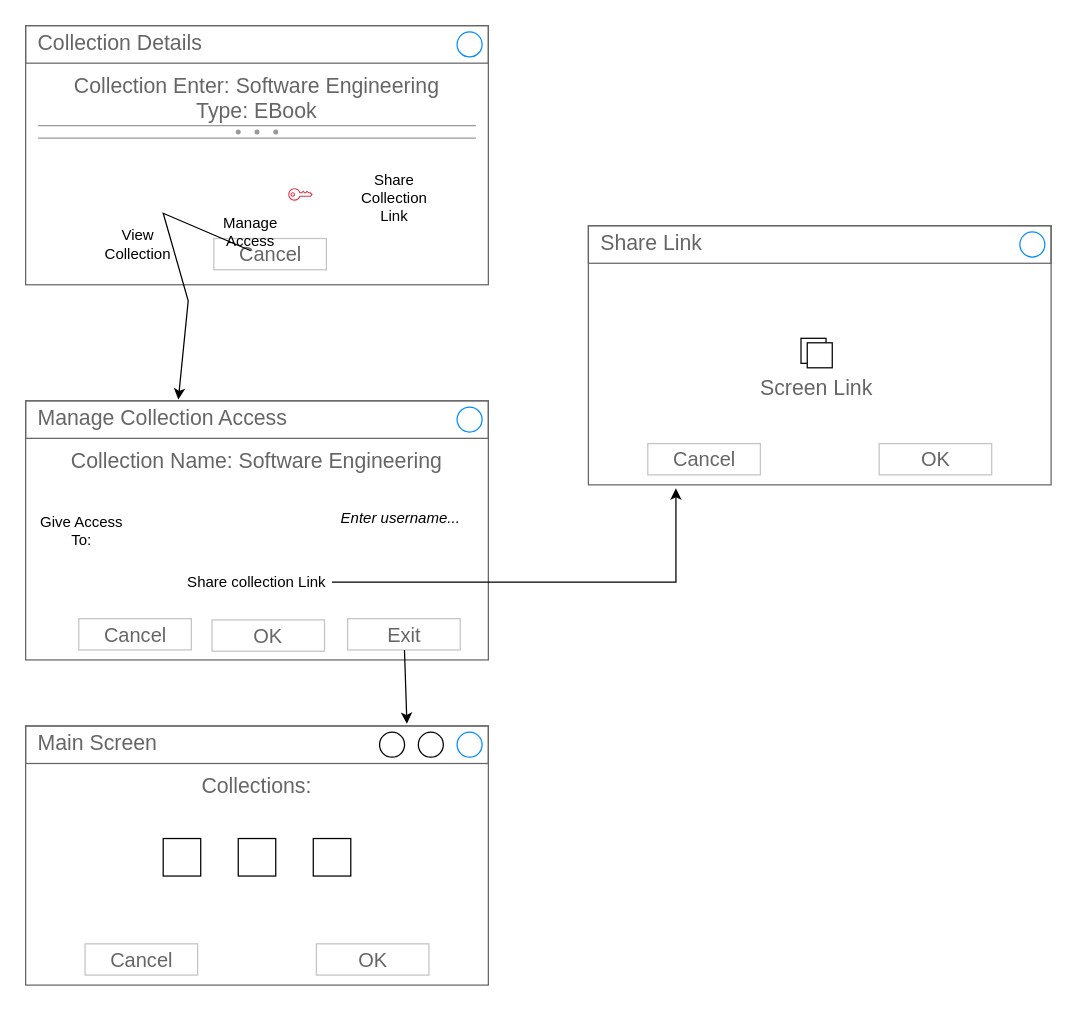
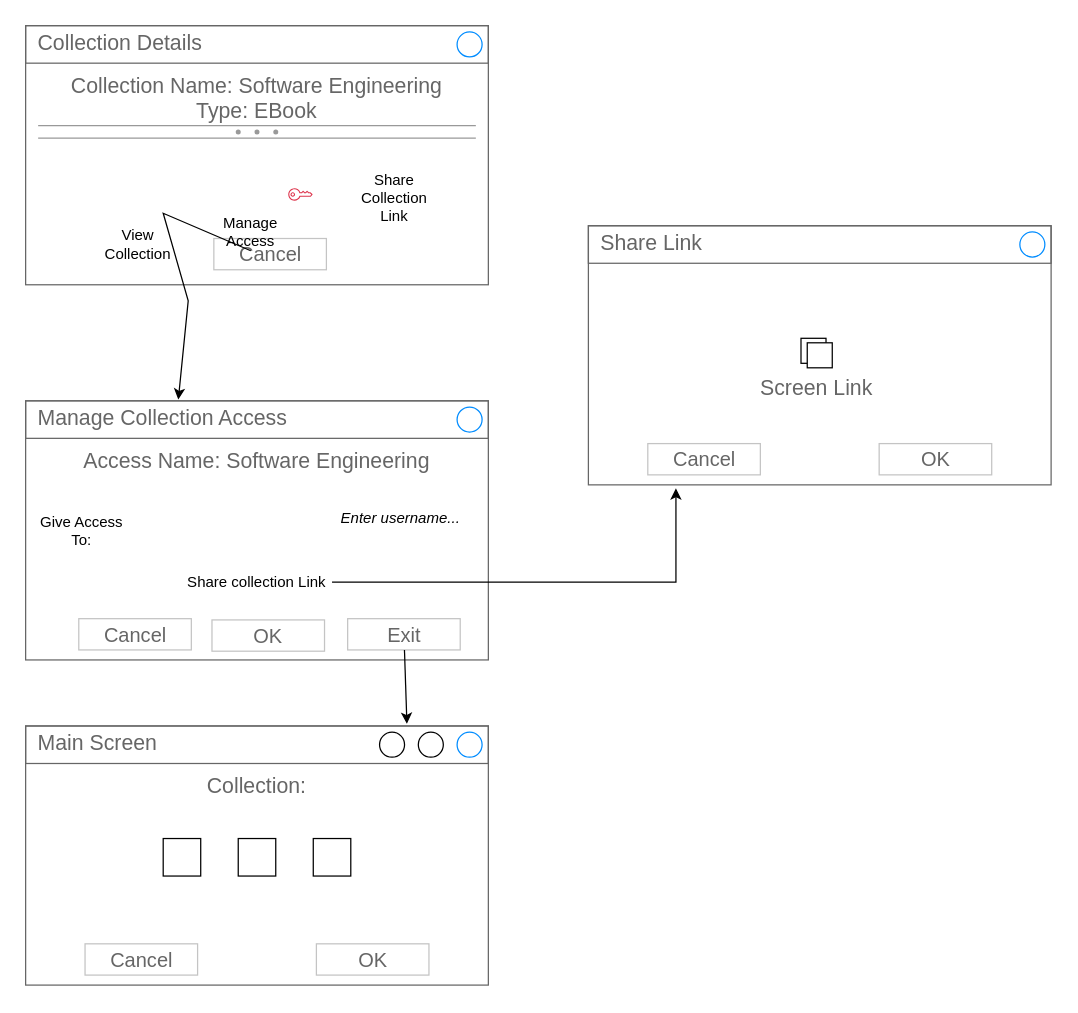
node "Collection Enter: Software Engineering Type: EBook": label "Collection Enter: Software Engineering Type: EBook" -> "Collection Name: Software Engineering Type: EBook"
node "Collection Name: Software Engineering": label "Collection Name: Software Engineering" -> "Access Name: Software Engineering"
node "Collections:": label "Collections:" -> "Collection:"
